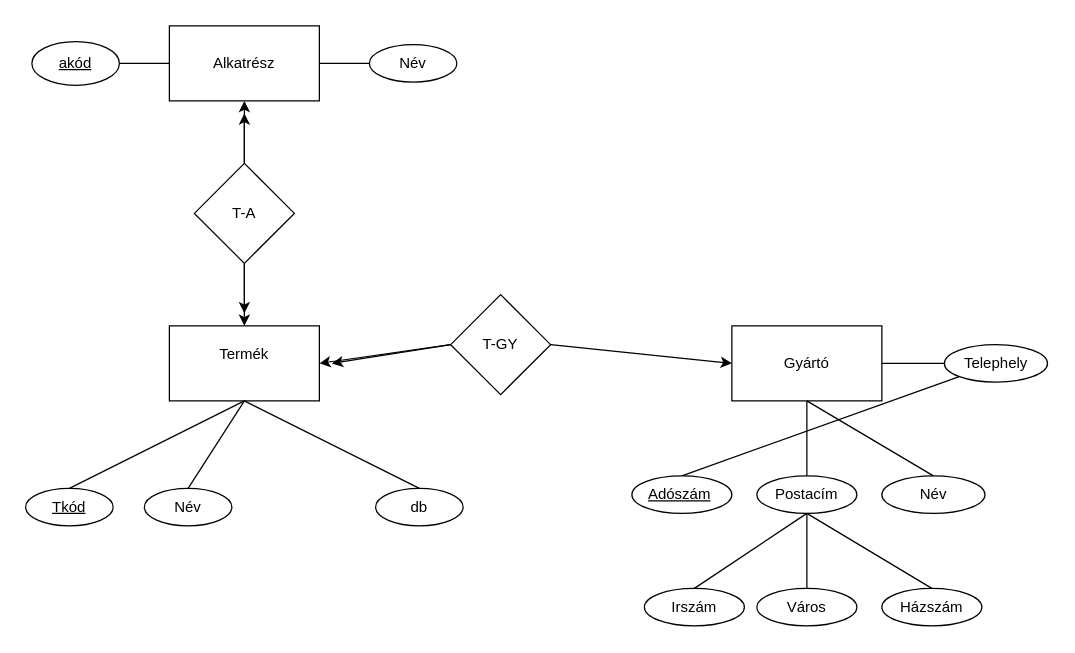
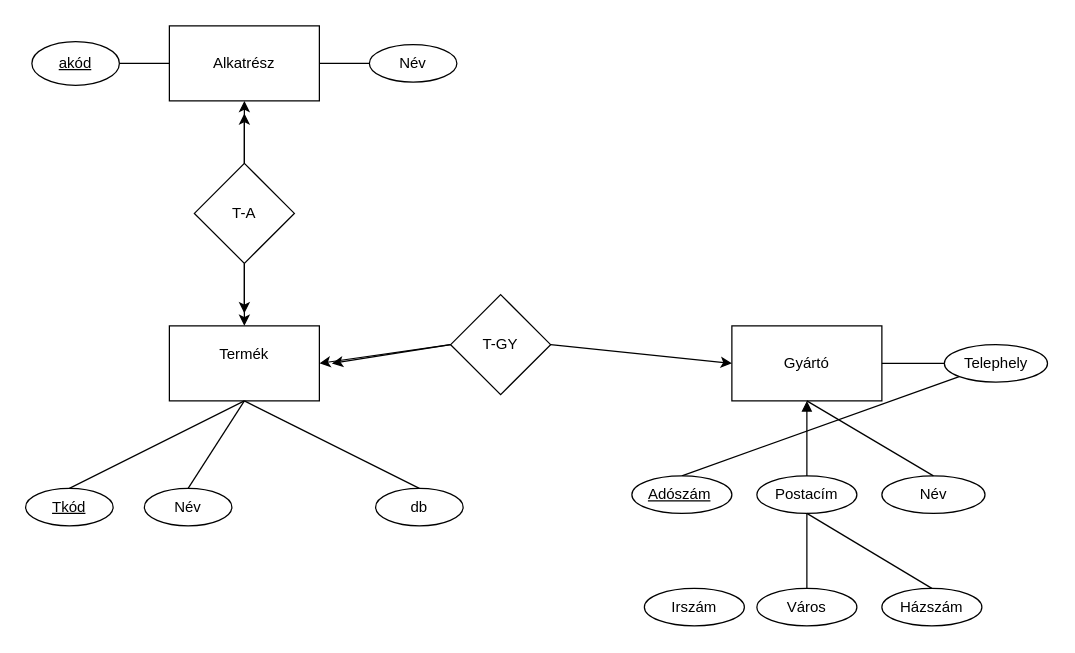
edge "Gyártó" -- "Postacím": arrowhead none -> block
edge "Postacím" -- "Irszám": removed
